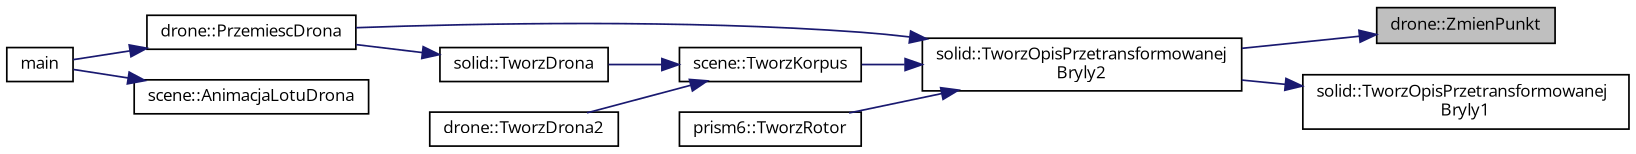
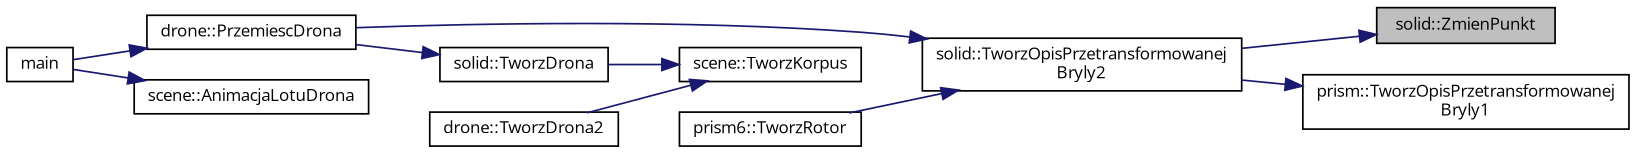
node "drone::ZmienPunkt": label "drone::ZmienPunkt" -> "solid::ZmienPunkt"
edge "scene::TworzKorpus" -> "solid::TworzOpisPrzetransformowanej Bryly2": removed
node "solid::TworzOpisPrzetransformowanej Bryly1": label "solid::TworzOpisPrzetransformowanej Bryly1" -> "prism::TworzOpisPrzetransformowanej Bryly1"
